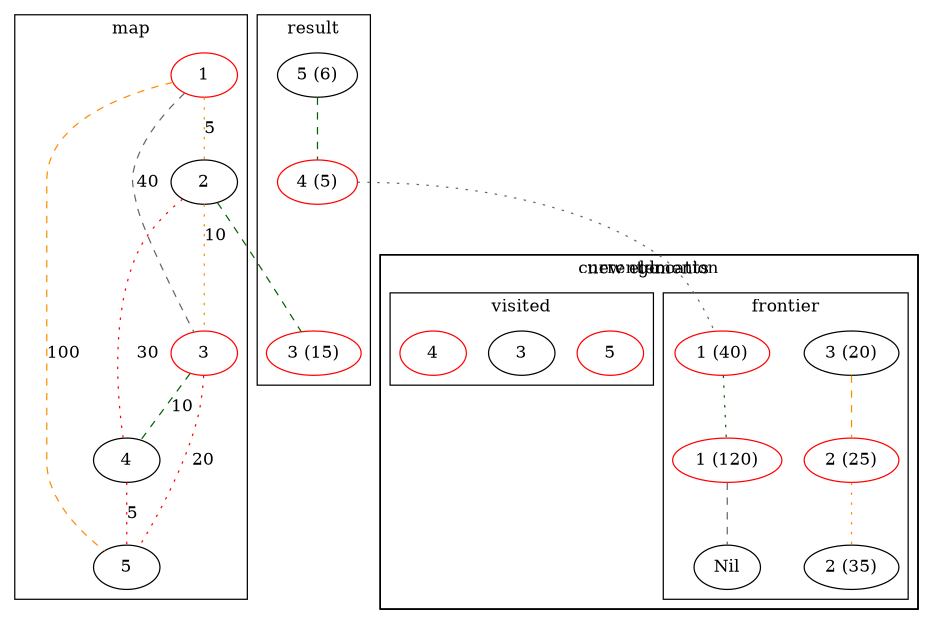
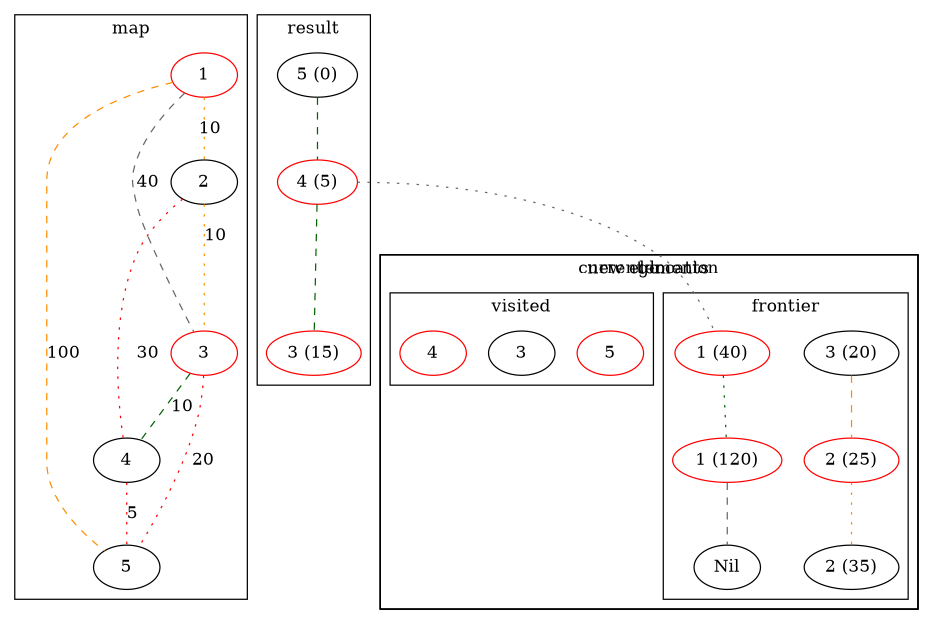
node "5 (6)": label "5 (6)" -> "5 (0)"
edge "1" -- "2": label "5" -> "10"
edge "2" -- "3 (15)": now "4 (5)" -- "3 (15)"
